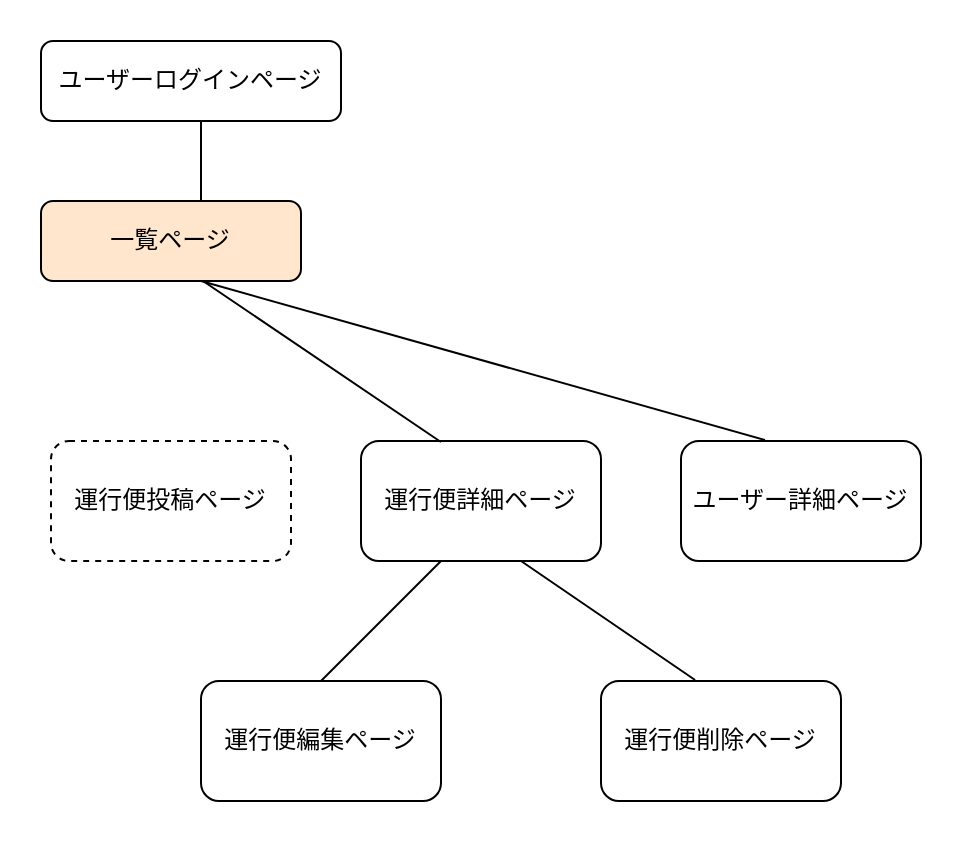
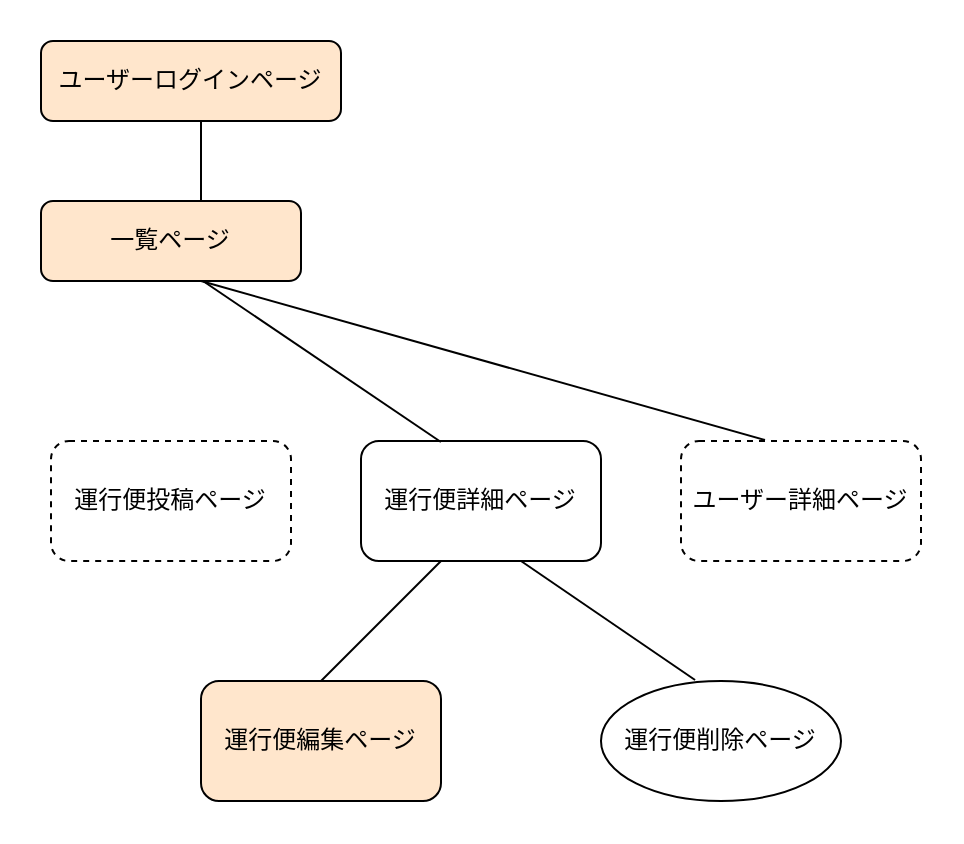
node "ユーザーログインページ": fillcolor #ffffff -> #ffe6cc
node "ユーザー詳細ページ": style solid -> dashed
node "運行便編集ページ": fillcolor #ffffff -> #ffe6cc
node "運行便削除ページ": shape rounded rectangle -> ellipse
